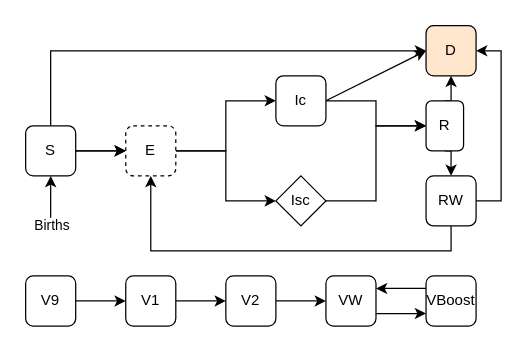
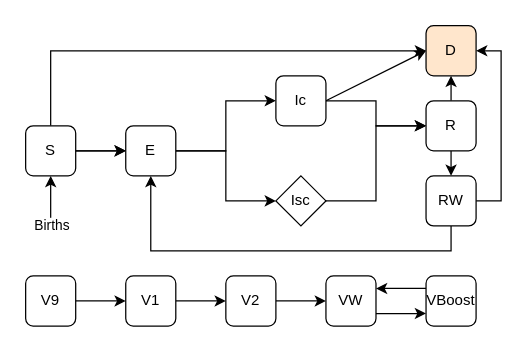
node "R": size 38x50 -> 50x50
node "E": style dashed -> solid
